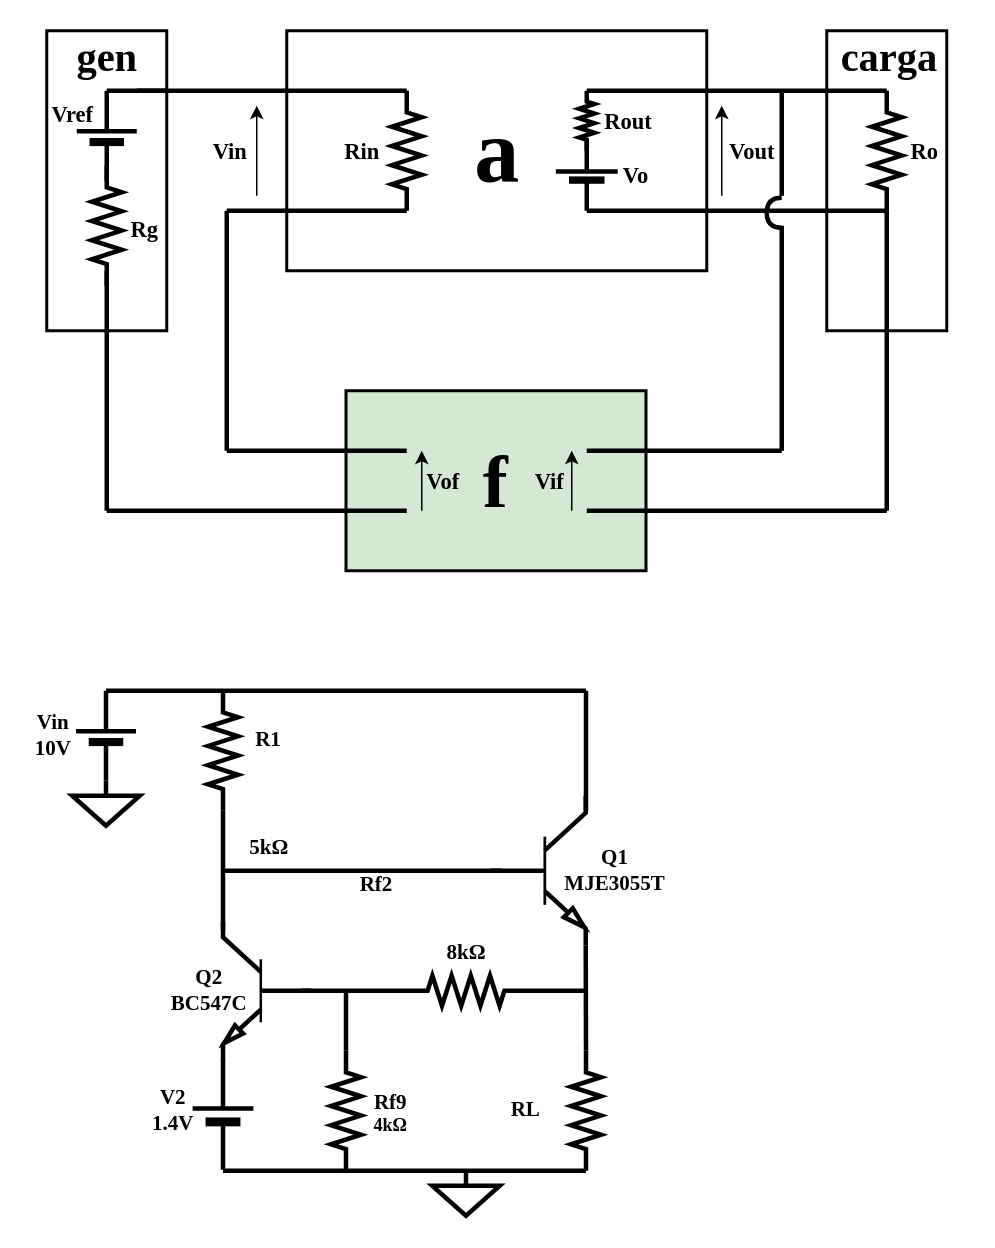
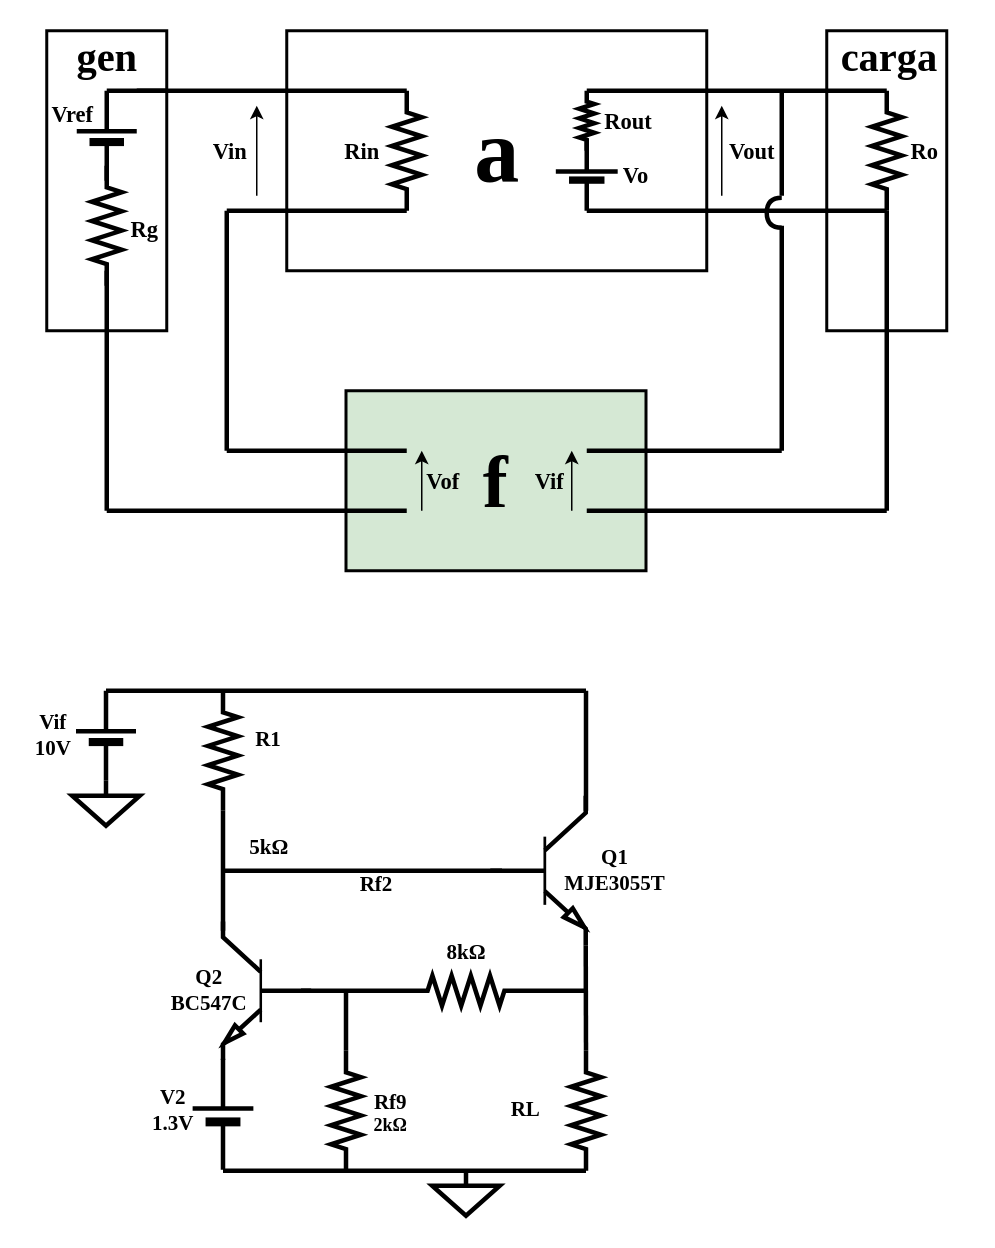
node "Vin 10V": label "Vin 10V" -> "Vif 10V"
node "V2 1.4V": label "V2 1.4V" -> "V2 1.3V"
node "4kΩ": label "4kΩ" -> "2kΩ"
